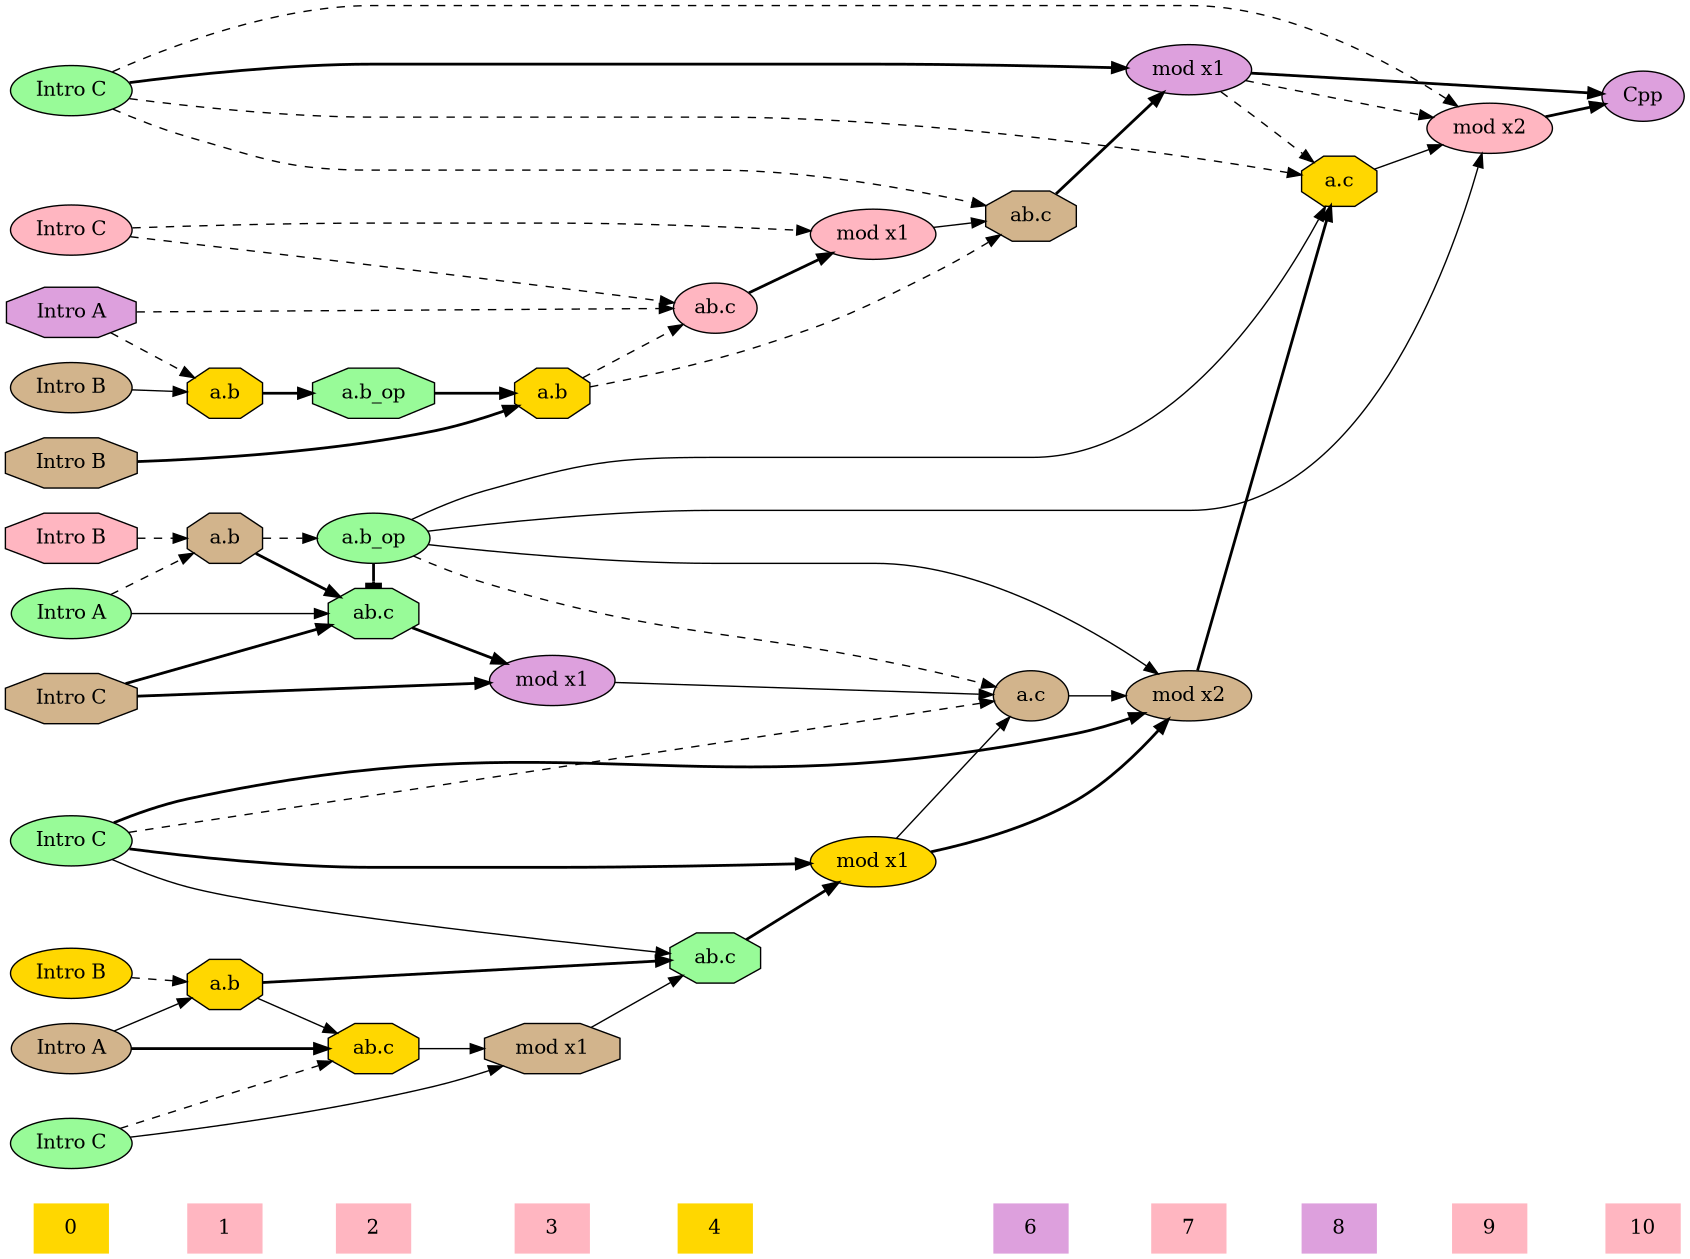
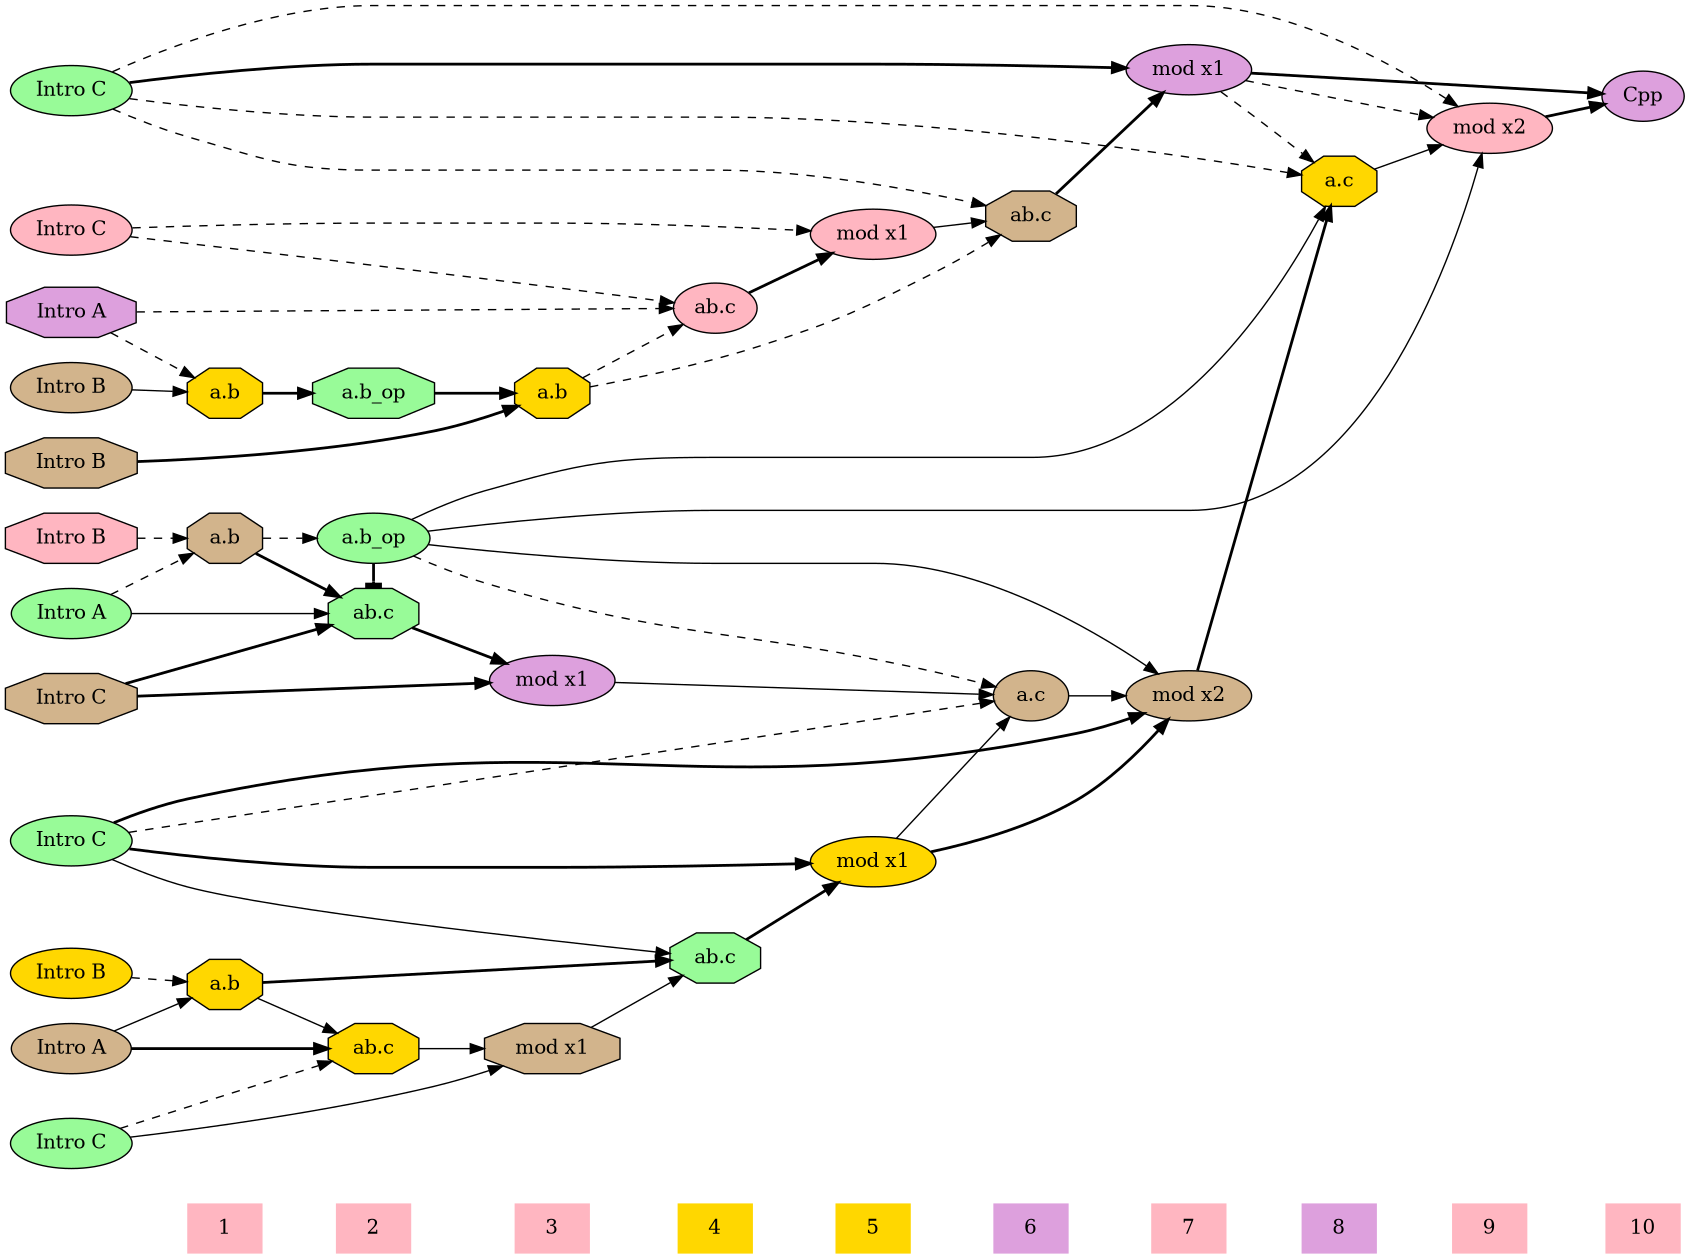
node "0": removed
node "5": added
